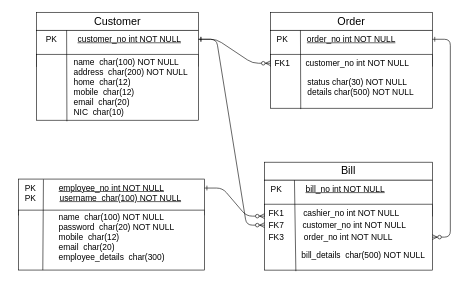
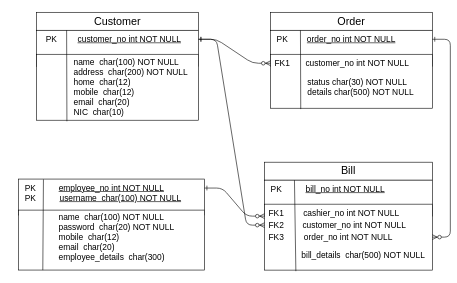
node "FK7": label "FK7" -> "FK2"
